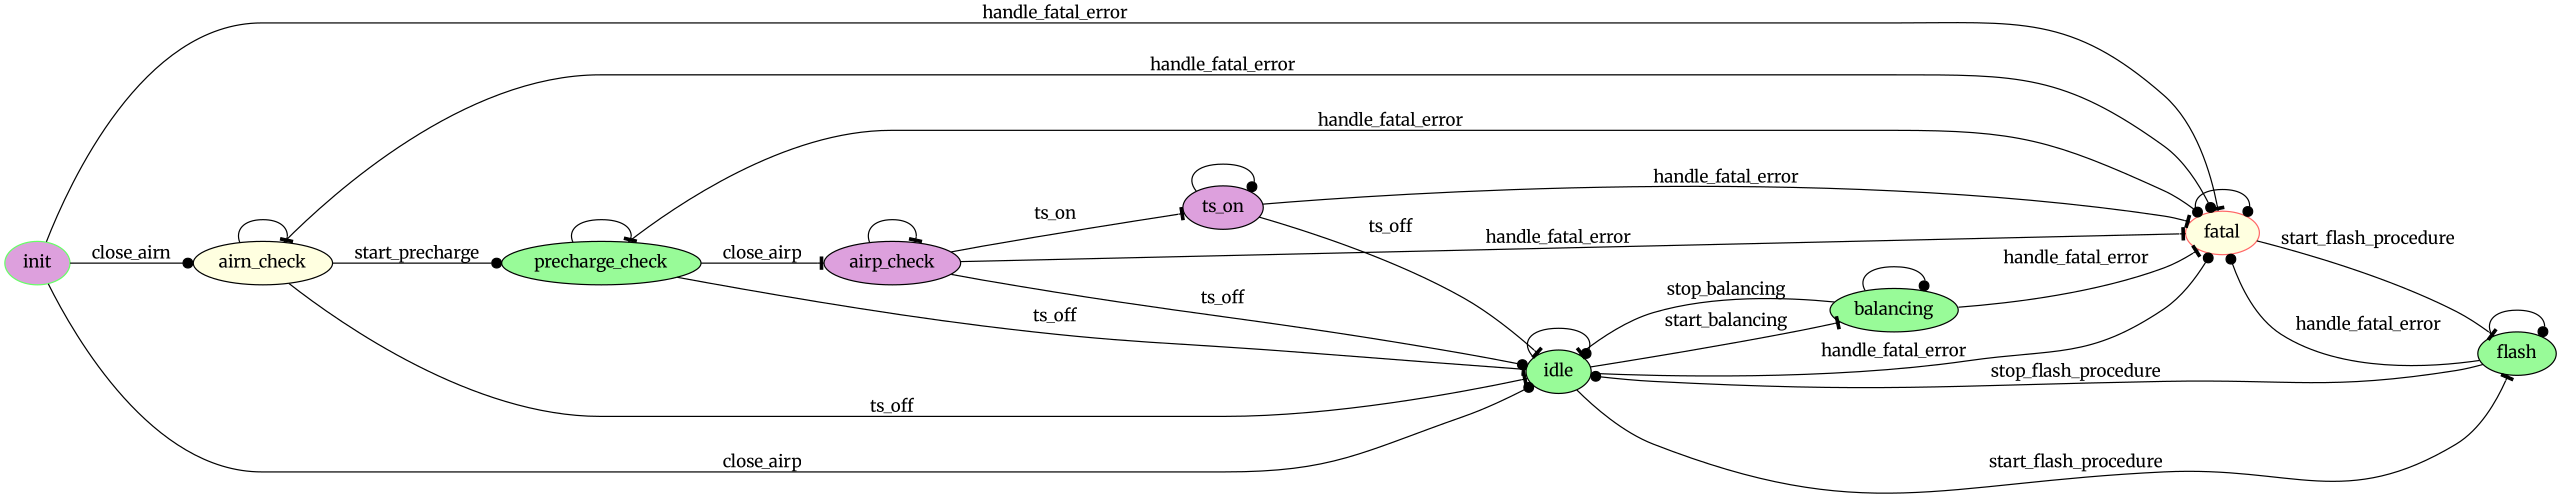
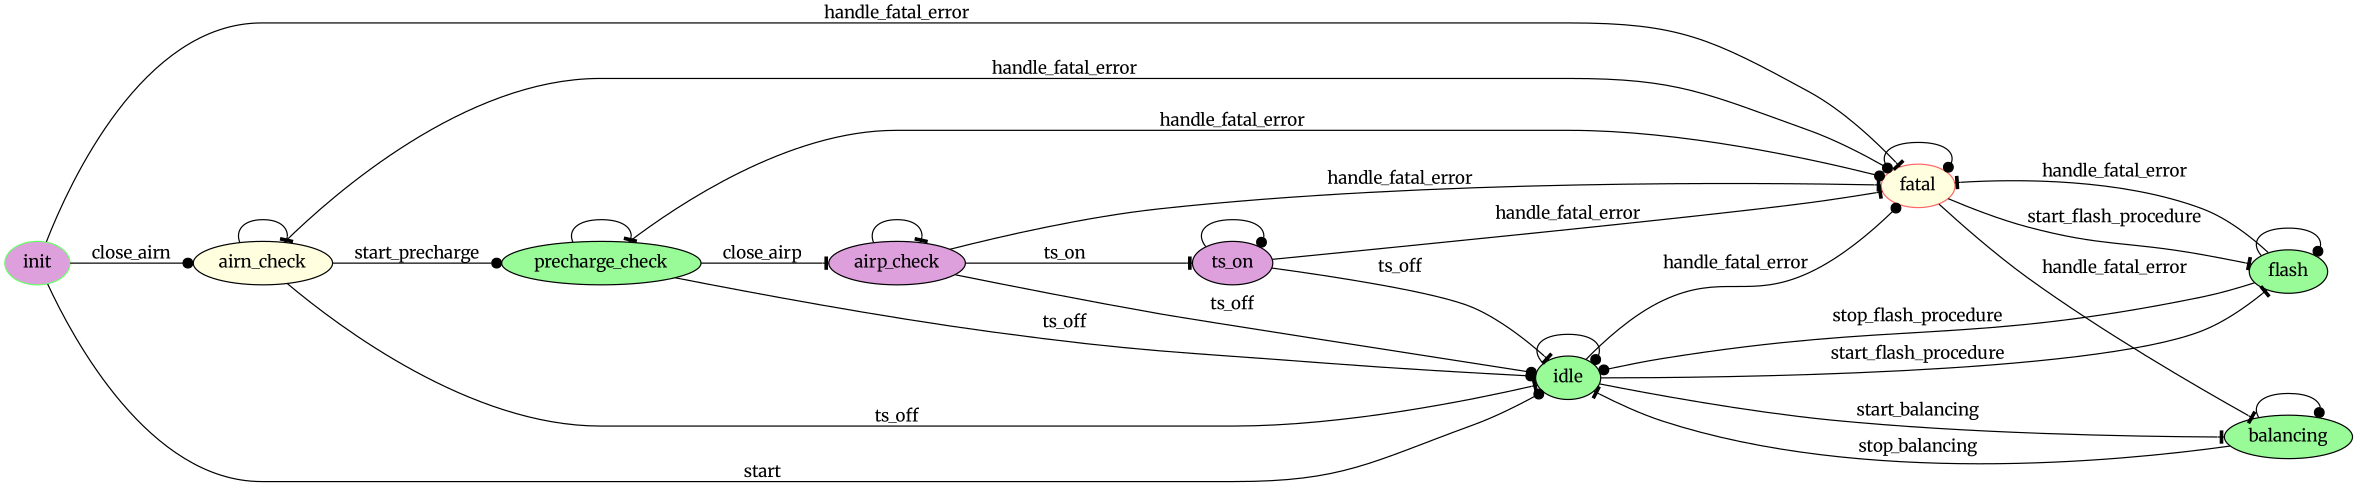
edge "balancing" -> "fatal": reversed
edge "precharge_check" -> "idle": arrowhead tee -> dot
edge "flash" -> "fatal": arrowhead dot -> tee
edge "init" -> "idle": label "close_airp" -> "start"
